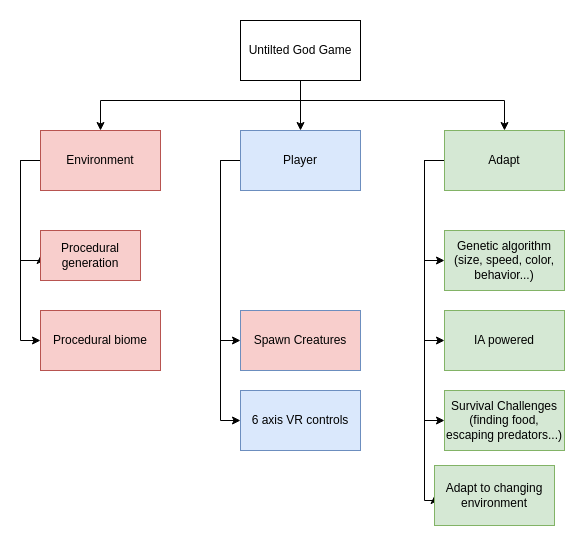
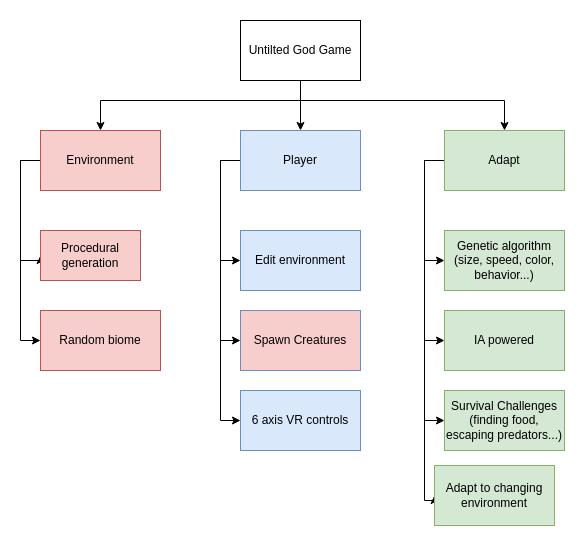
edge "Player" -> "Edit environment": added
node "Edit environment": added
node "Procedural biome": label "Procedural biome" -> "Random biome"
